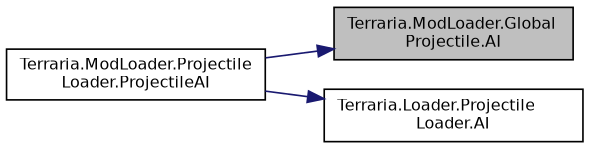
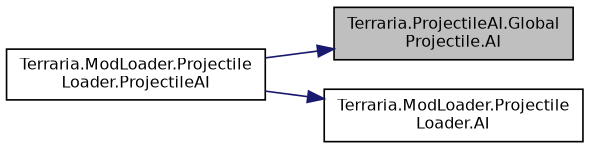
node "Terraria.ModLoader.Global Projectile.AI": label "Terraria.ModLoader.Global Projectile.AI" -> "Terraria.ProjectileAI.Global Projectile.AI"
node "Terraria.Loader.Projectile Loader.AI": label "Terraria.Loader.Projectile Loader.AI" -> "Terraria.ModLoader.Projectile Loader.AI"
